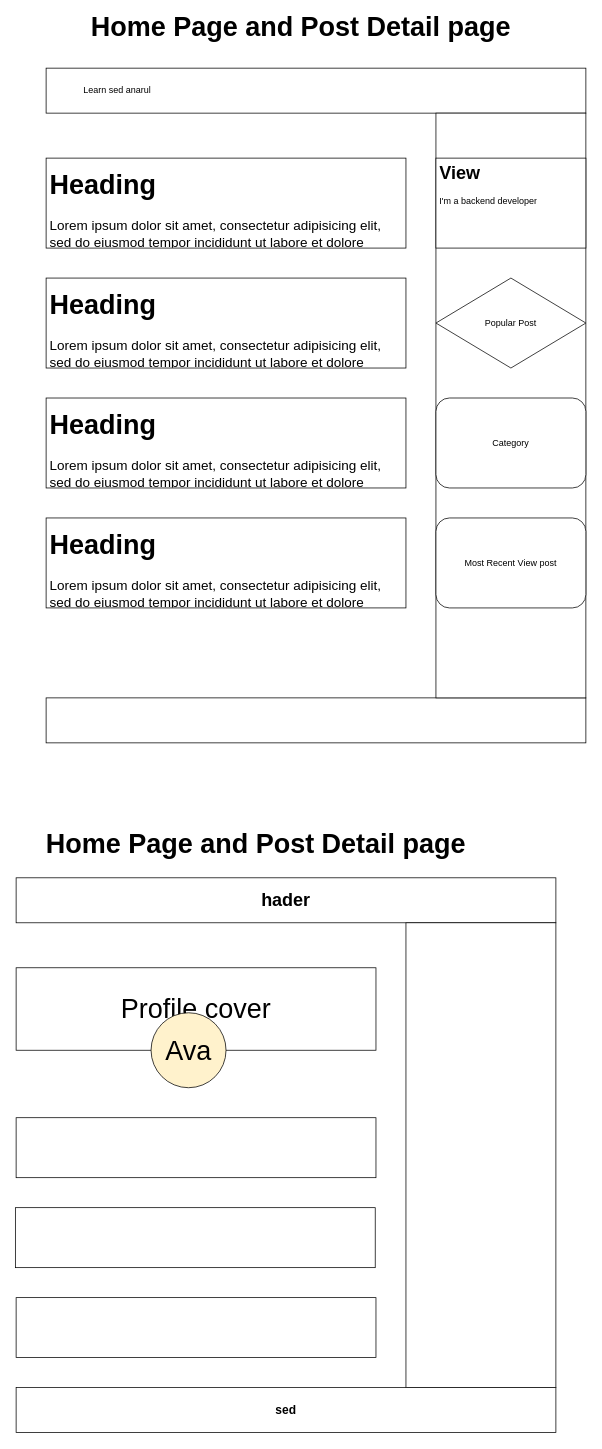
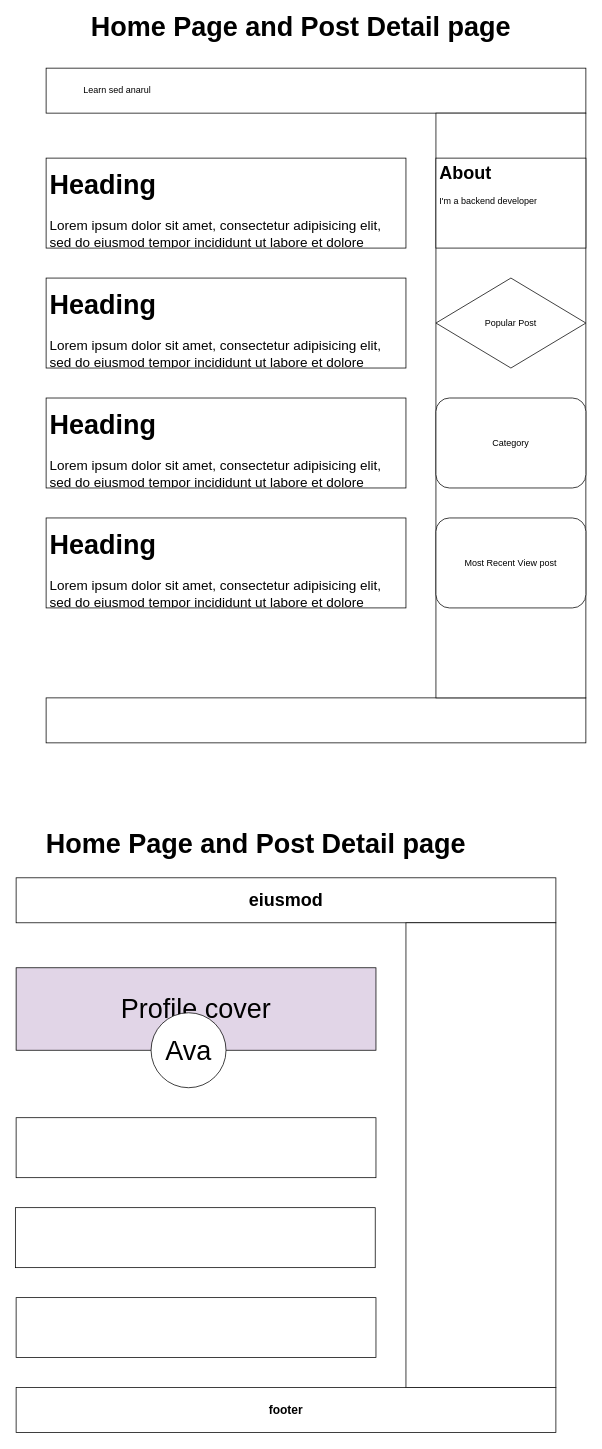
node "View I'm a backend developer": label "View I'm a backend developer" -> "About I'm a backend developer"
node "hader": label "hader" -> "eiusmod"
node "Profile cover": fillcolor #ffffff -> #e1d5e7
node "Ava": fillcolor #fff2cc -> #ffffff
node "sed": label "sed" -> "footer"
